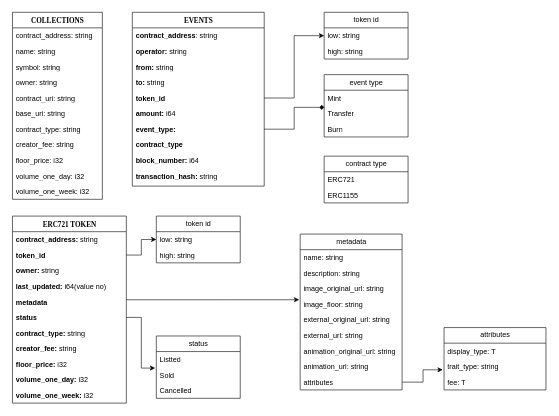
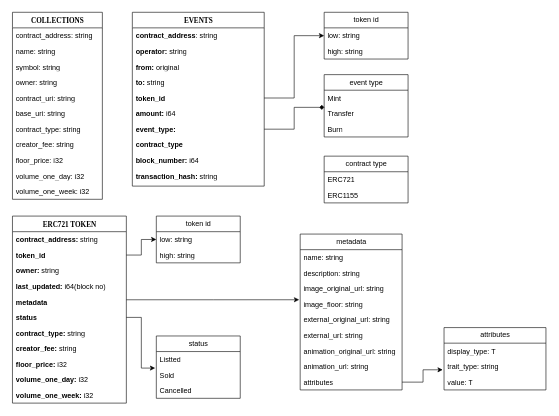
node "from: string": label "from: string" -> "from: original"
node "last_updated: i64(value no)": label "last_updated: i64(value no)" -> "last_updated: i64(block no)"
node "fee: T": label "fee: T" -> "value: T"
